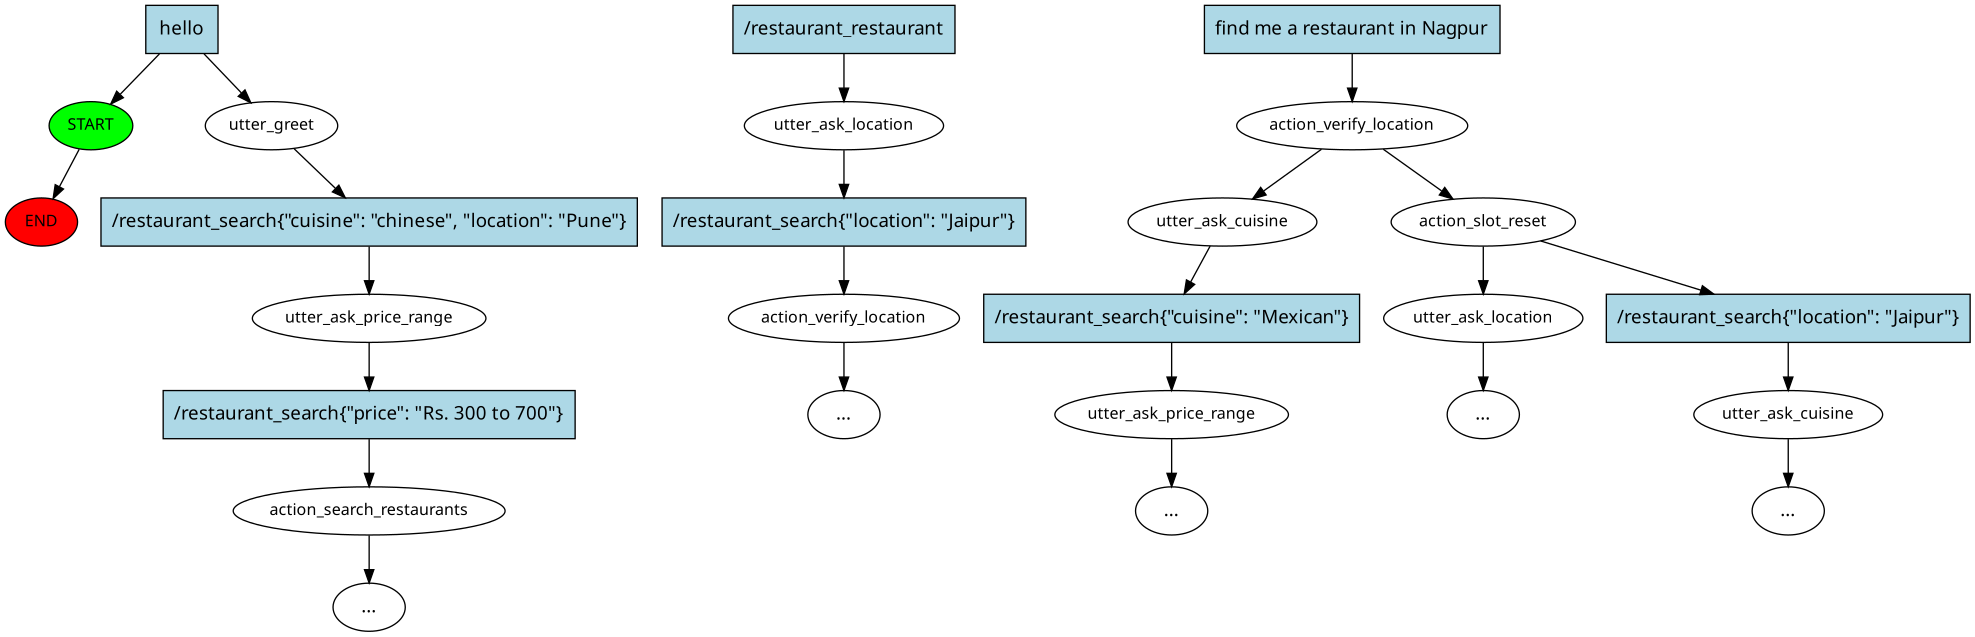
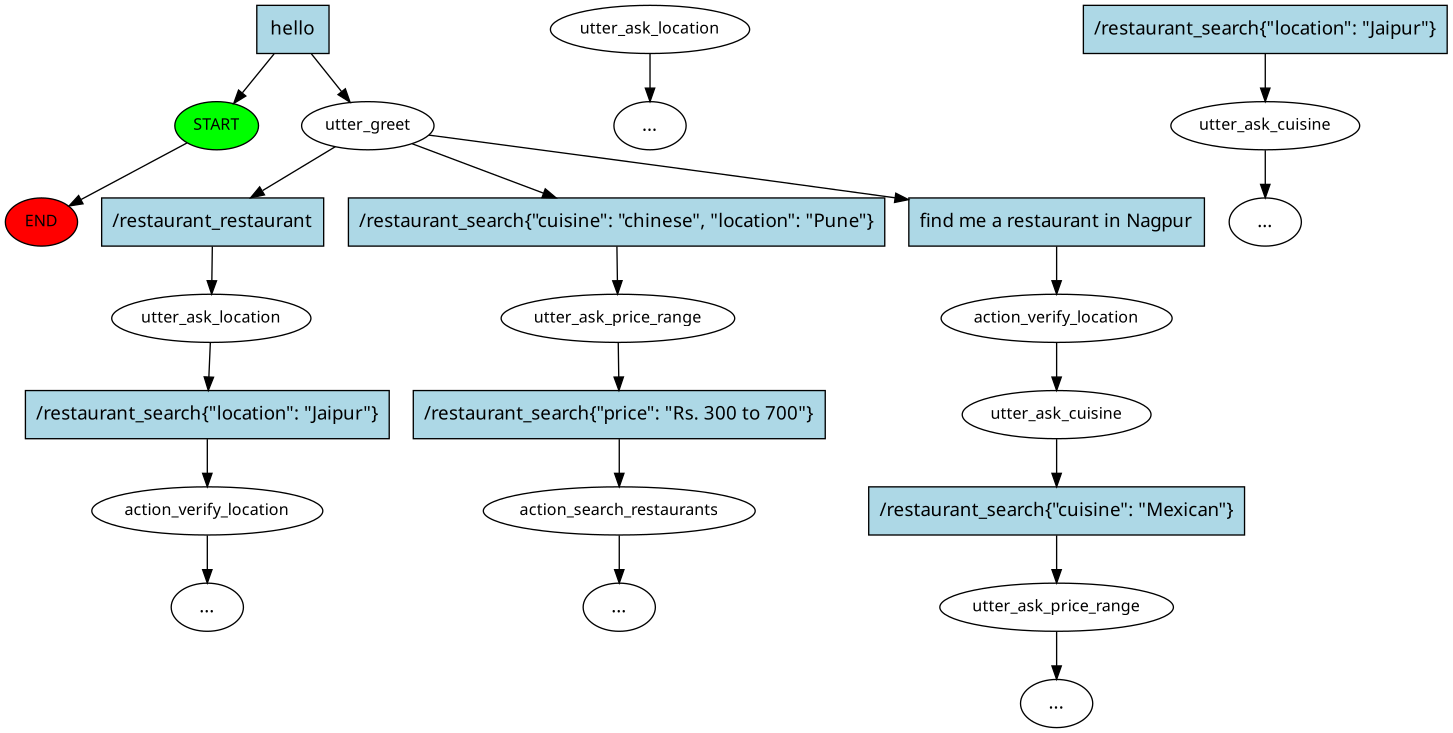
edge "utter_greet" -> "find me a restaurant in Nagpur": added
edge "utter_greet" -> "/restaurant_restaurant": added
node "action_slot_reset": removed
